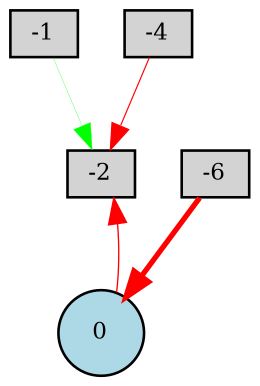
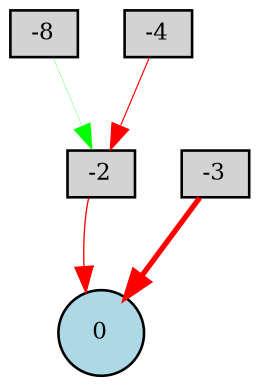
node "-1": label "-1" -> "-8"
node "-6": label "-6" -> "-3"
edge "0" -> "-2": reversed
